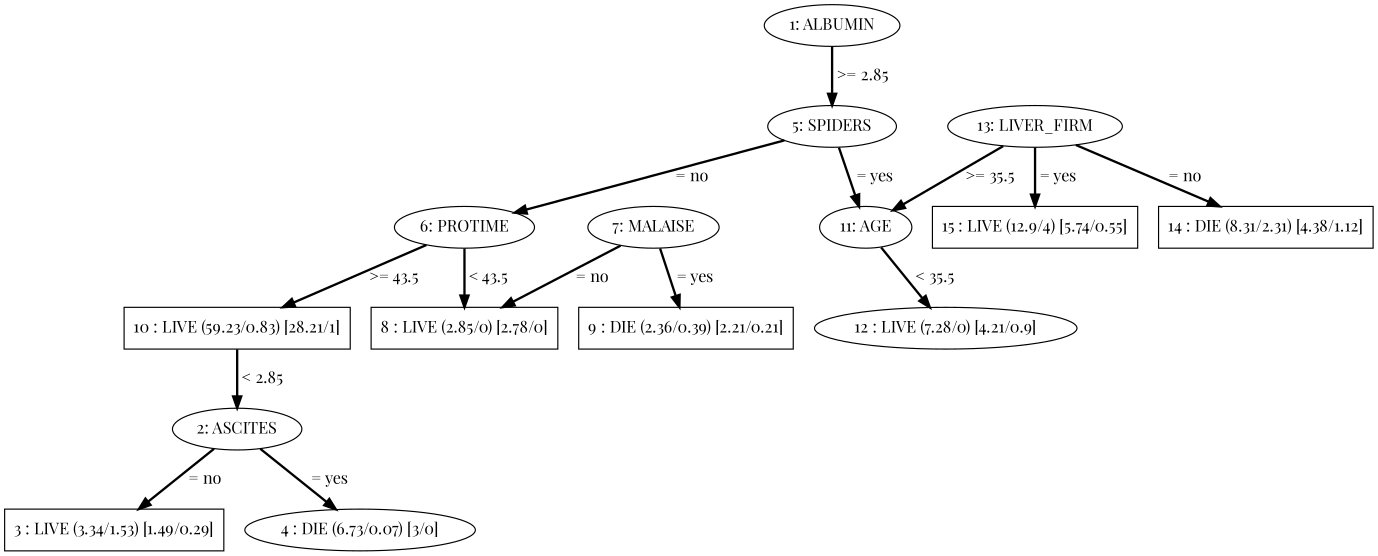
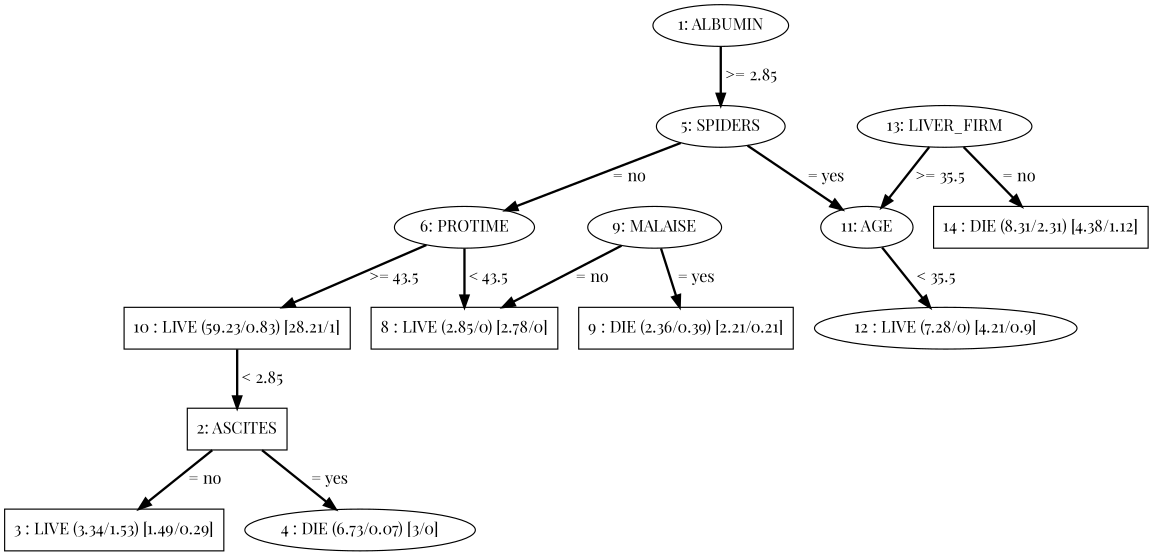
node "7: MALAISE": label "7: MALAISE" -> "9: MALAISE"
node "15 : LIVE (12.9/4) [5.74/0.55]": removed
node "2: ASCITES": shape ellipse -> box
